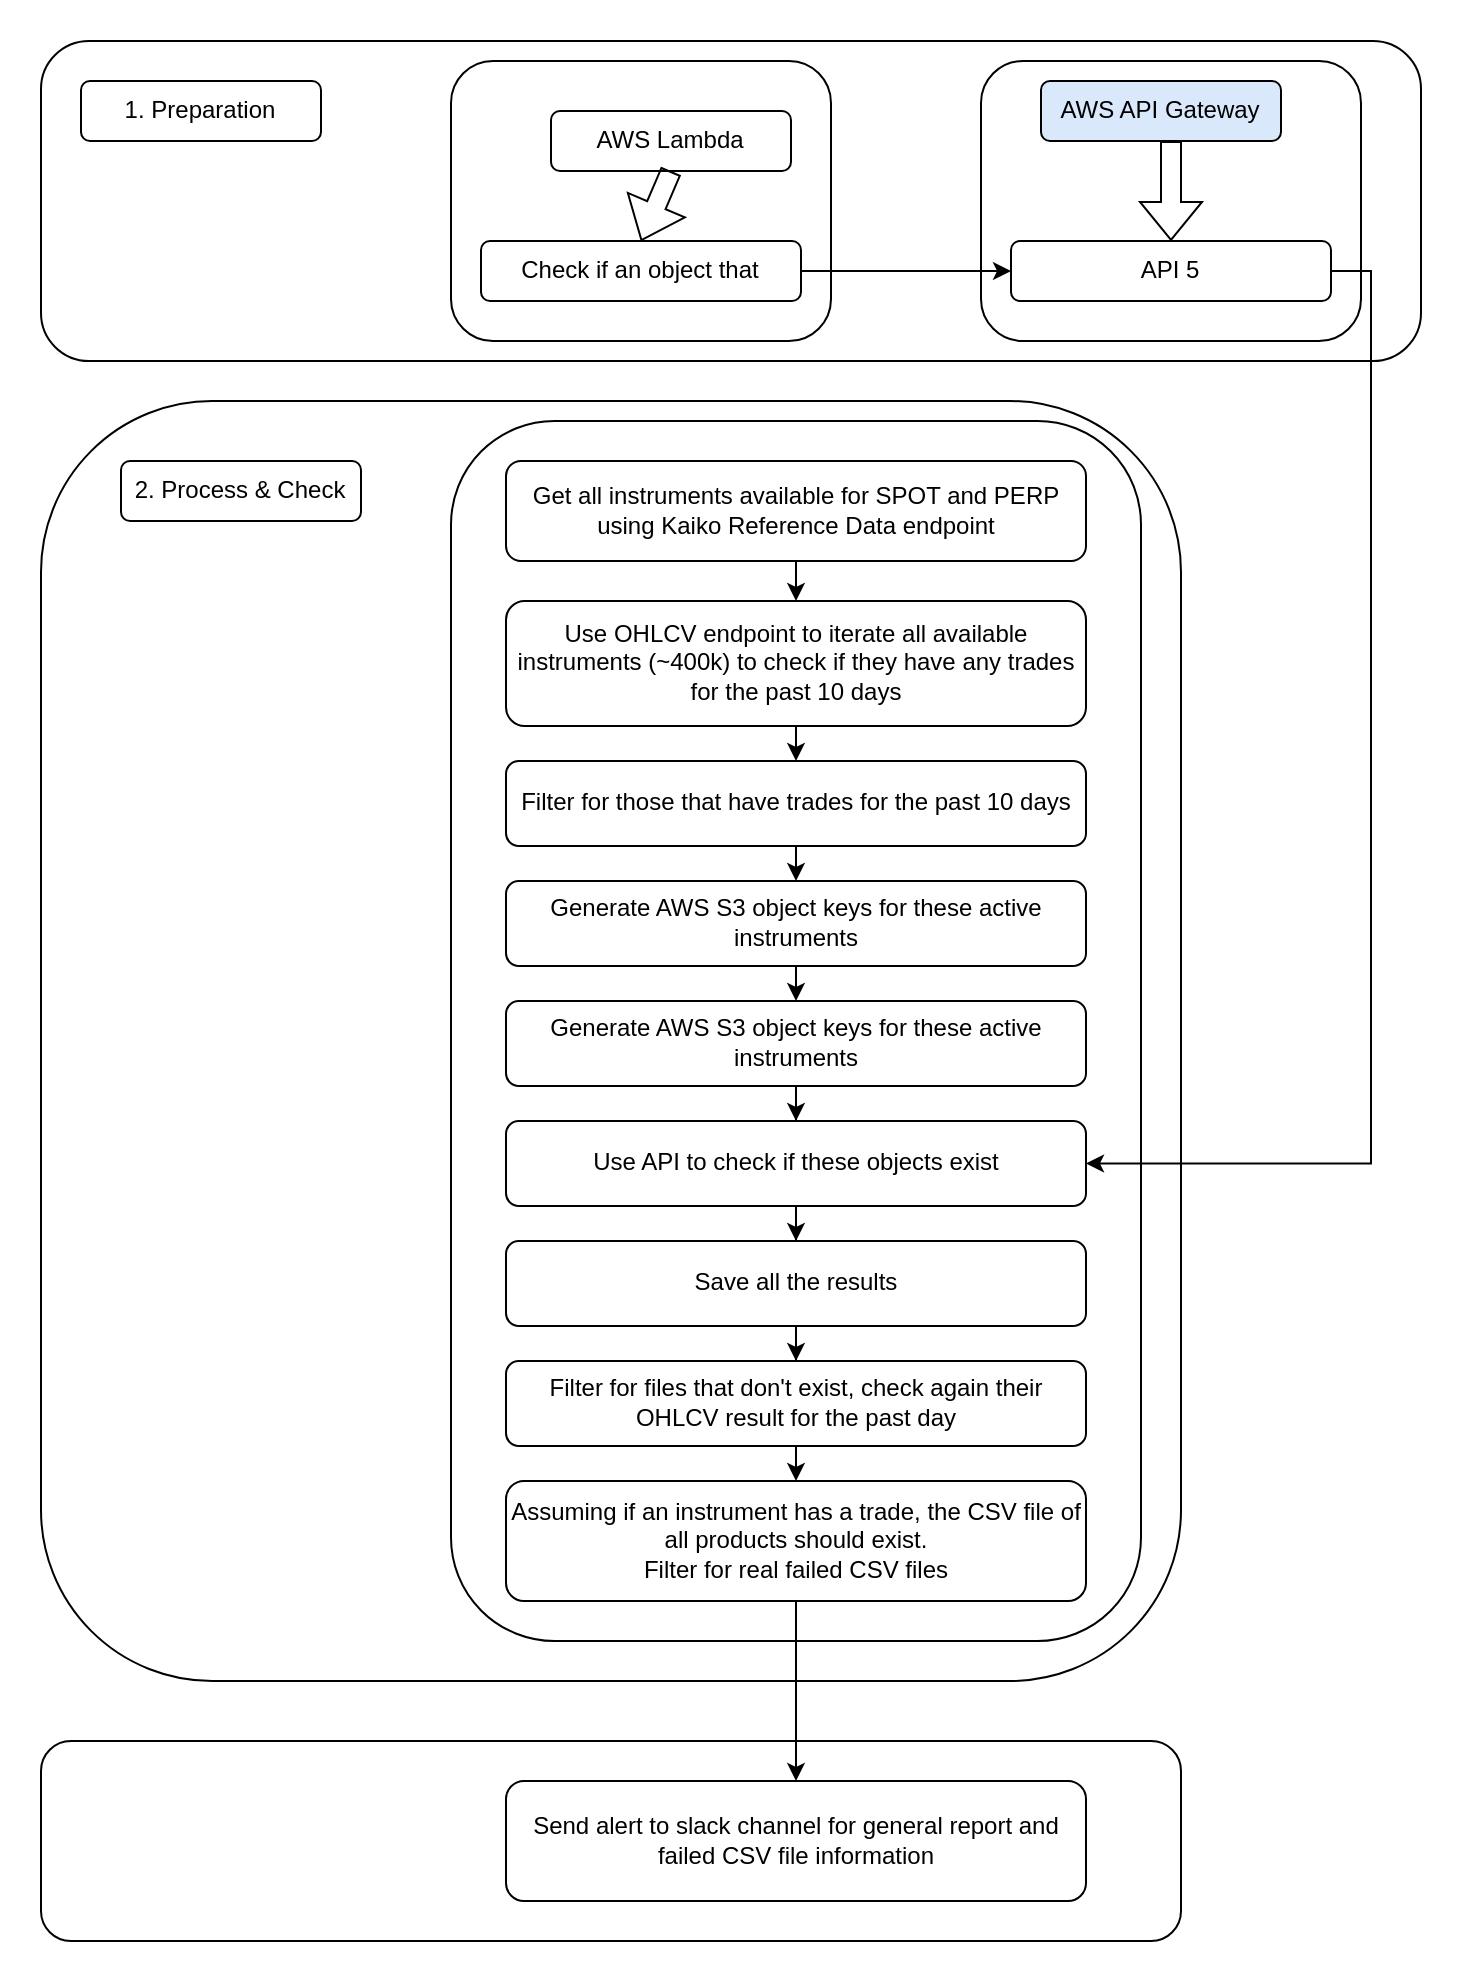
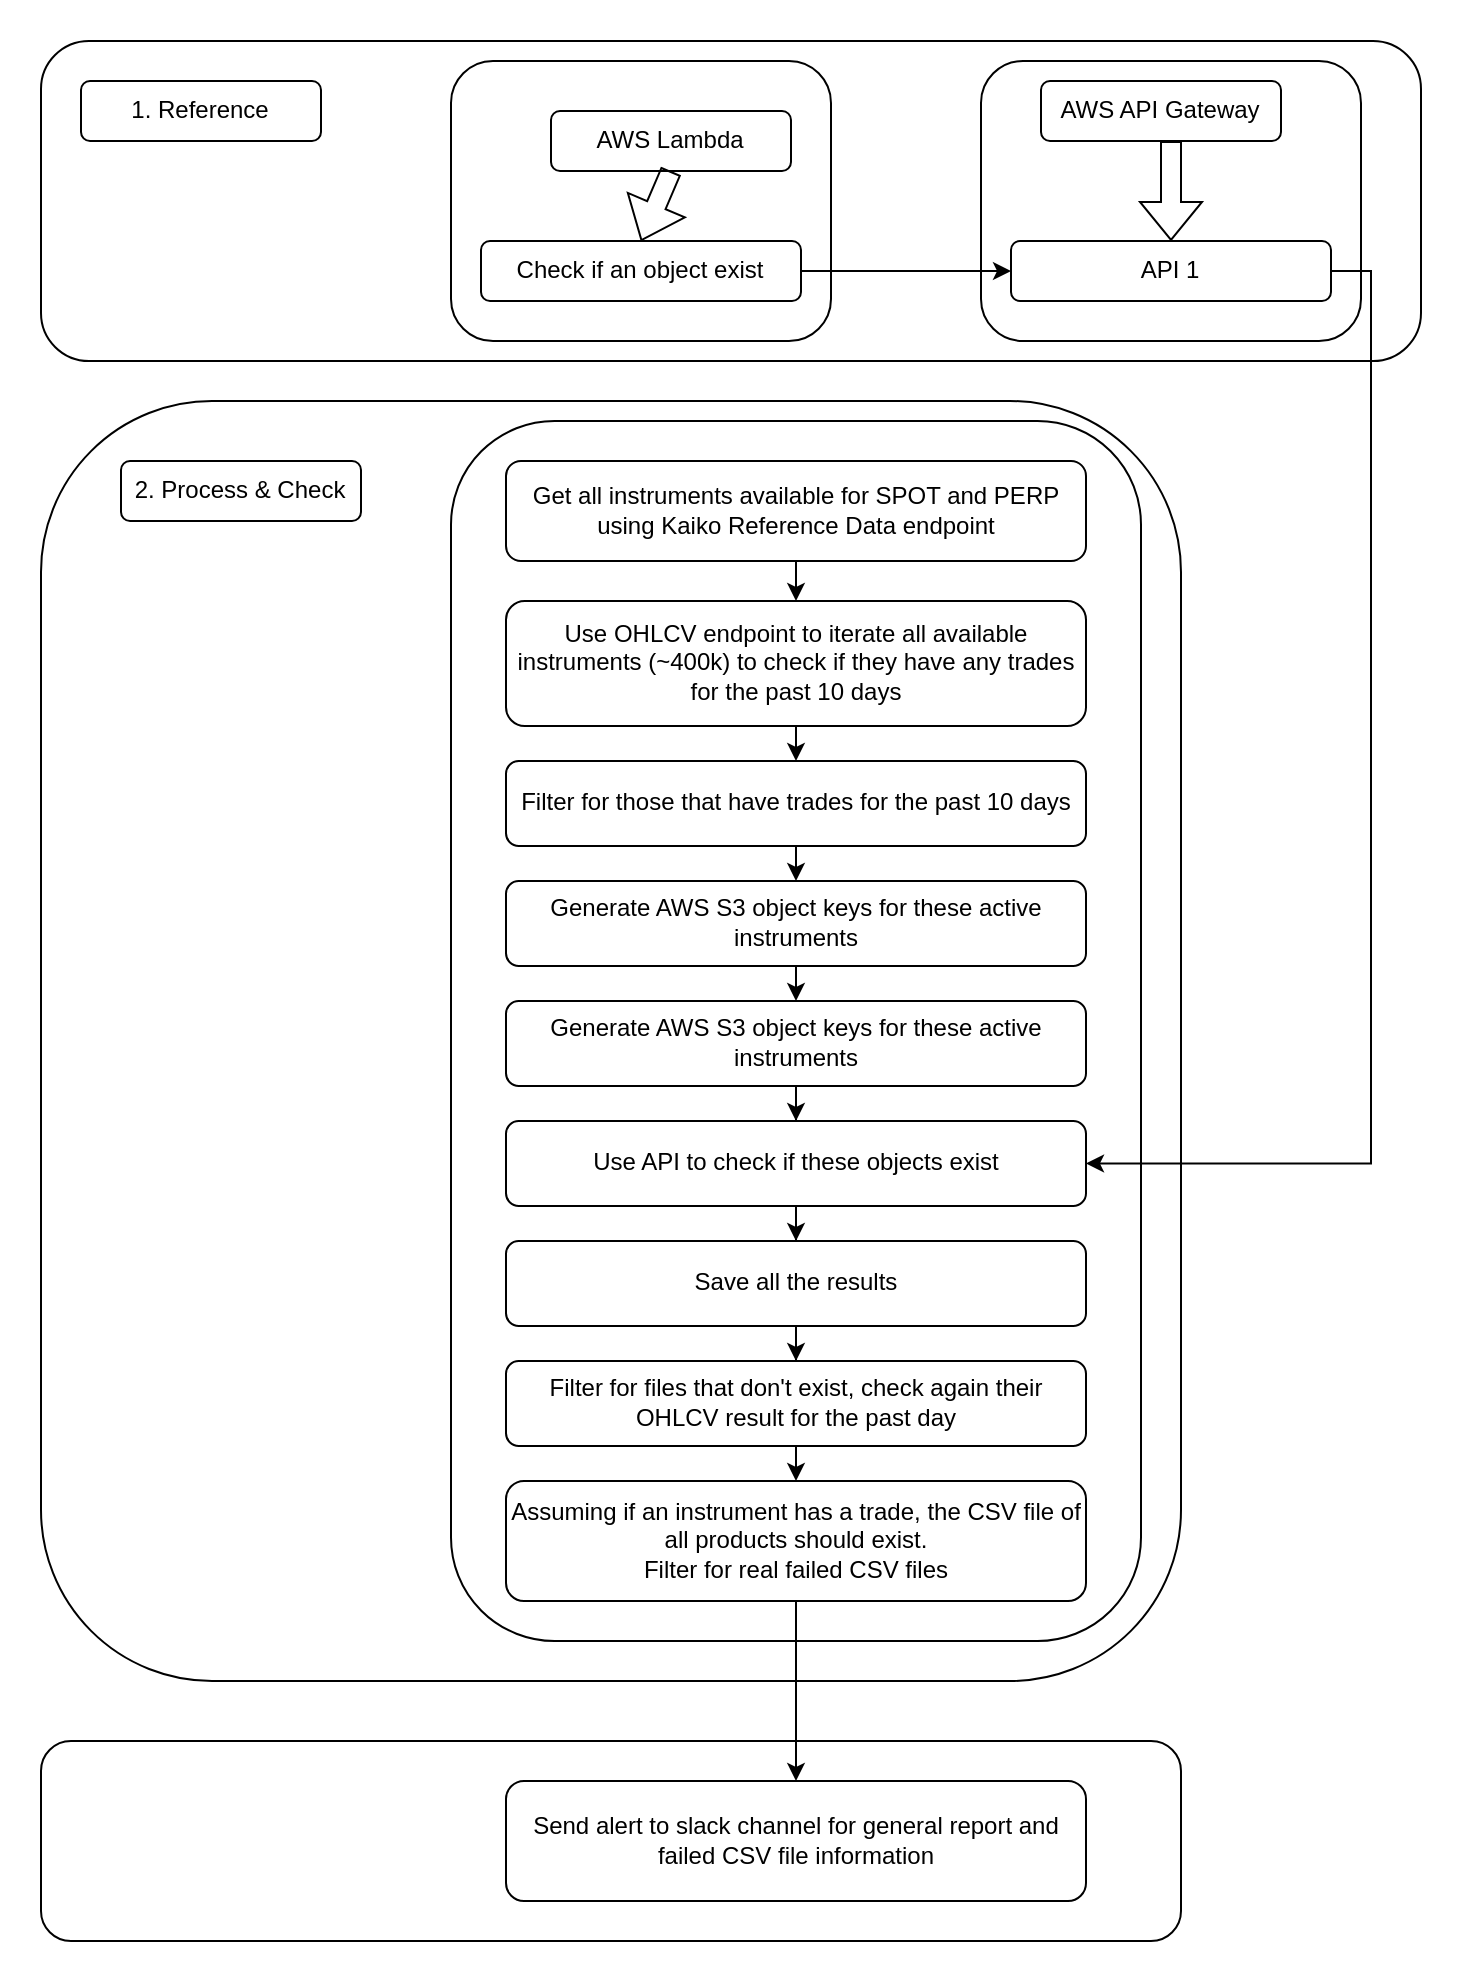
node "1. Preparation": label "1. Preparation" -> "1. Reference"
node "AWS API Gateway": fillcolor #dae8fc -> #ffffff
node "Check if an object that": label "Check if an object that" -> "Check if an object exist"
node "API 5": label "API 5" -> "API 1"
